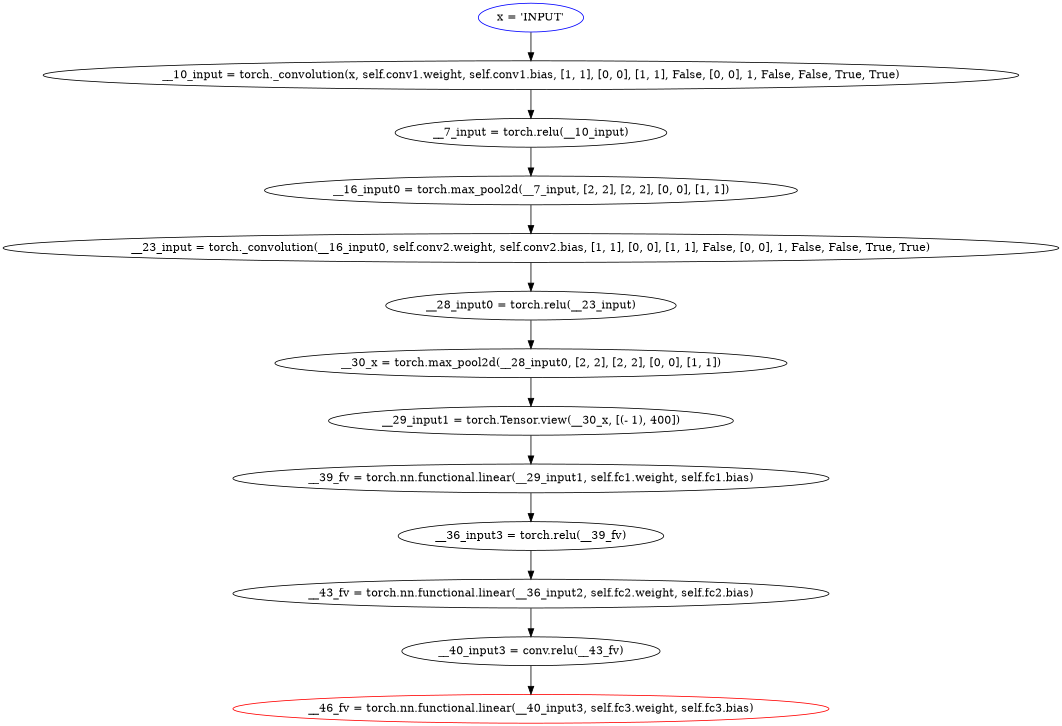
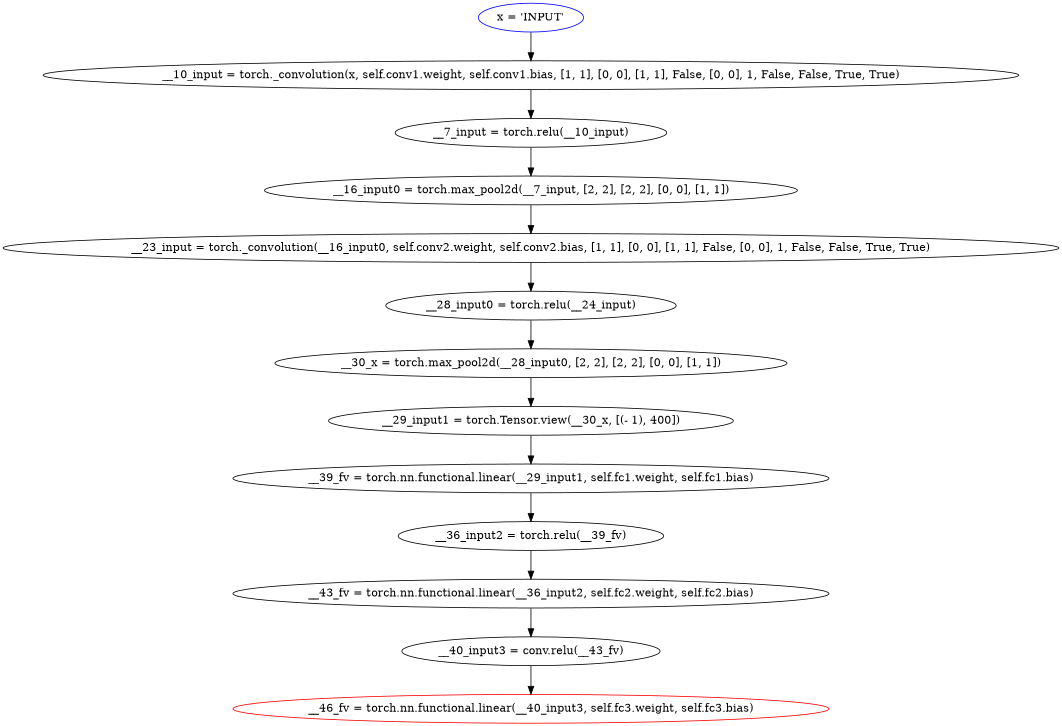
node "__28_input0 = torch.relu(__23_input)": label "__28_input0 = torch.relu(__23_input)" -> "__28_input0 = torch.relu(__24_input)"
node "__36_input3 = torch.relu(__39_fv)": label "__36_input3 = torch.relu(__39_fv)" -> "__36_input2 = torch.relu(__39_fv)"
